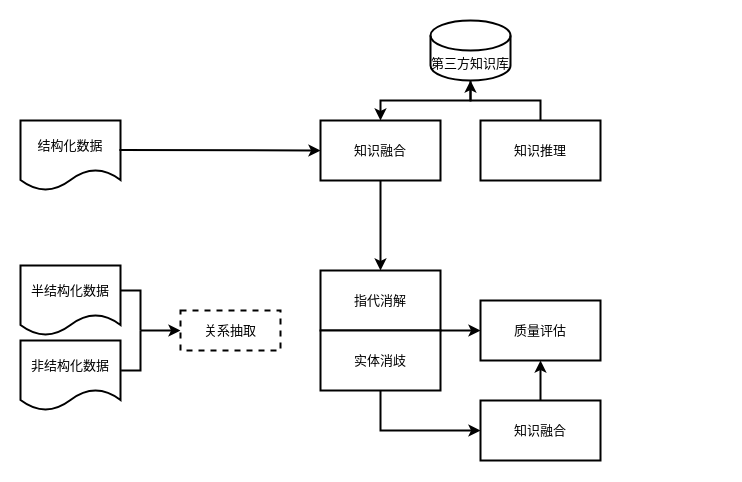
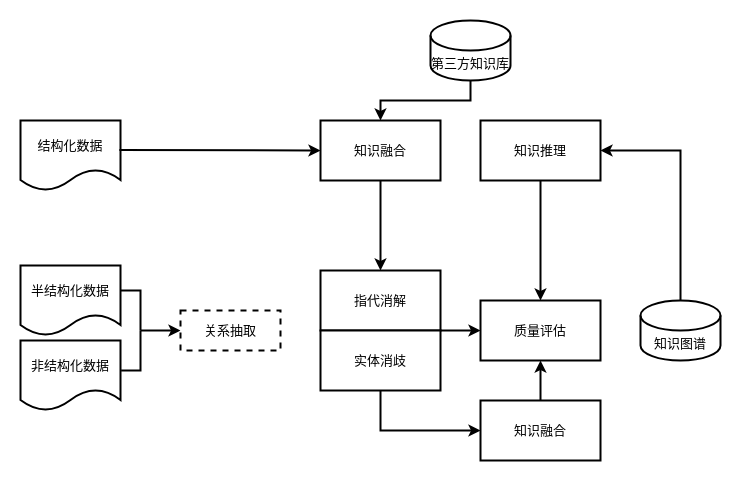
edge "知识推理" -> "第三方知识库": now "知识推理" -> "质量评估"
edge "知识图谱" -> "知识推理": added
node "知识图谱": added
